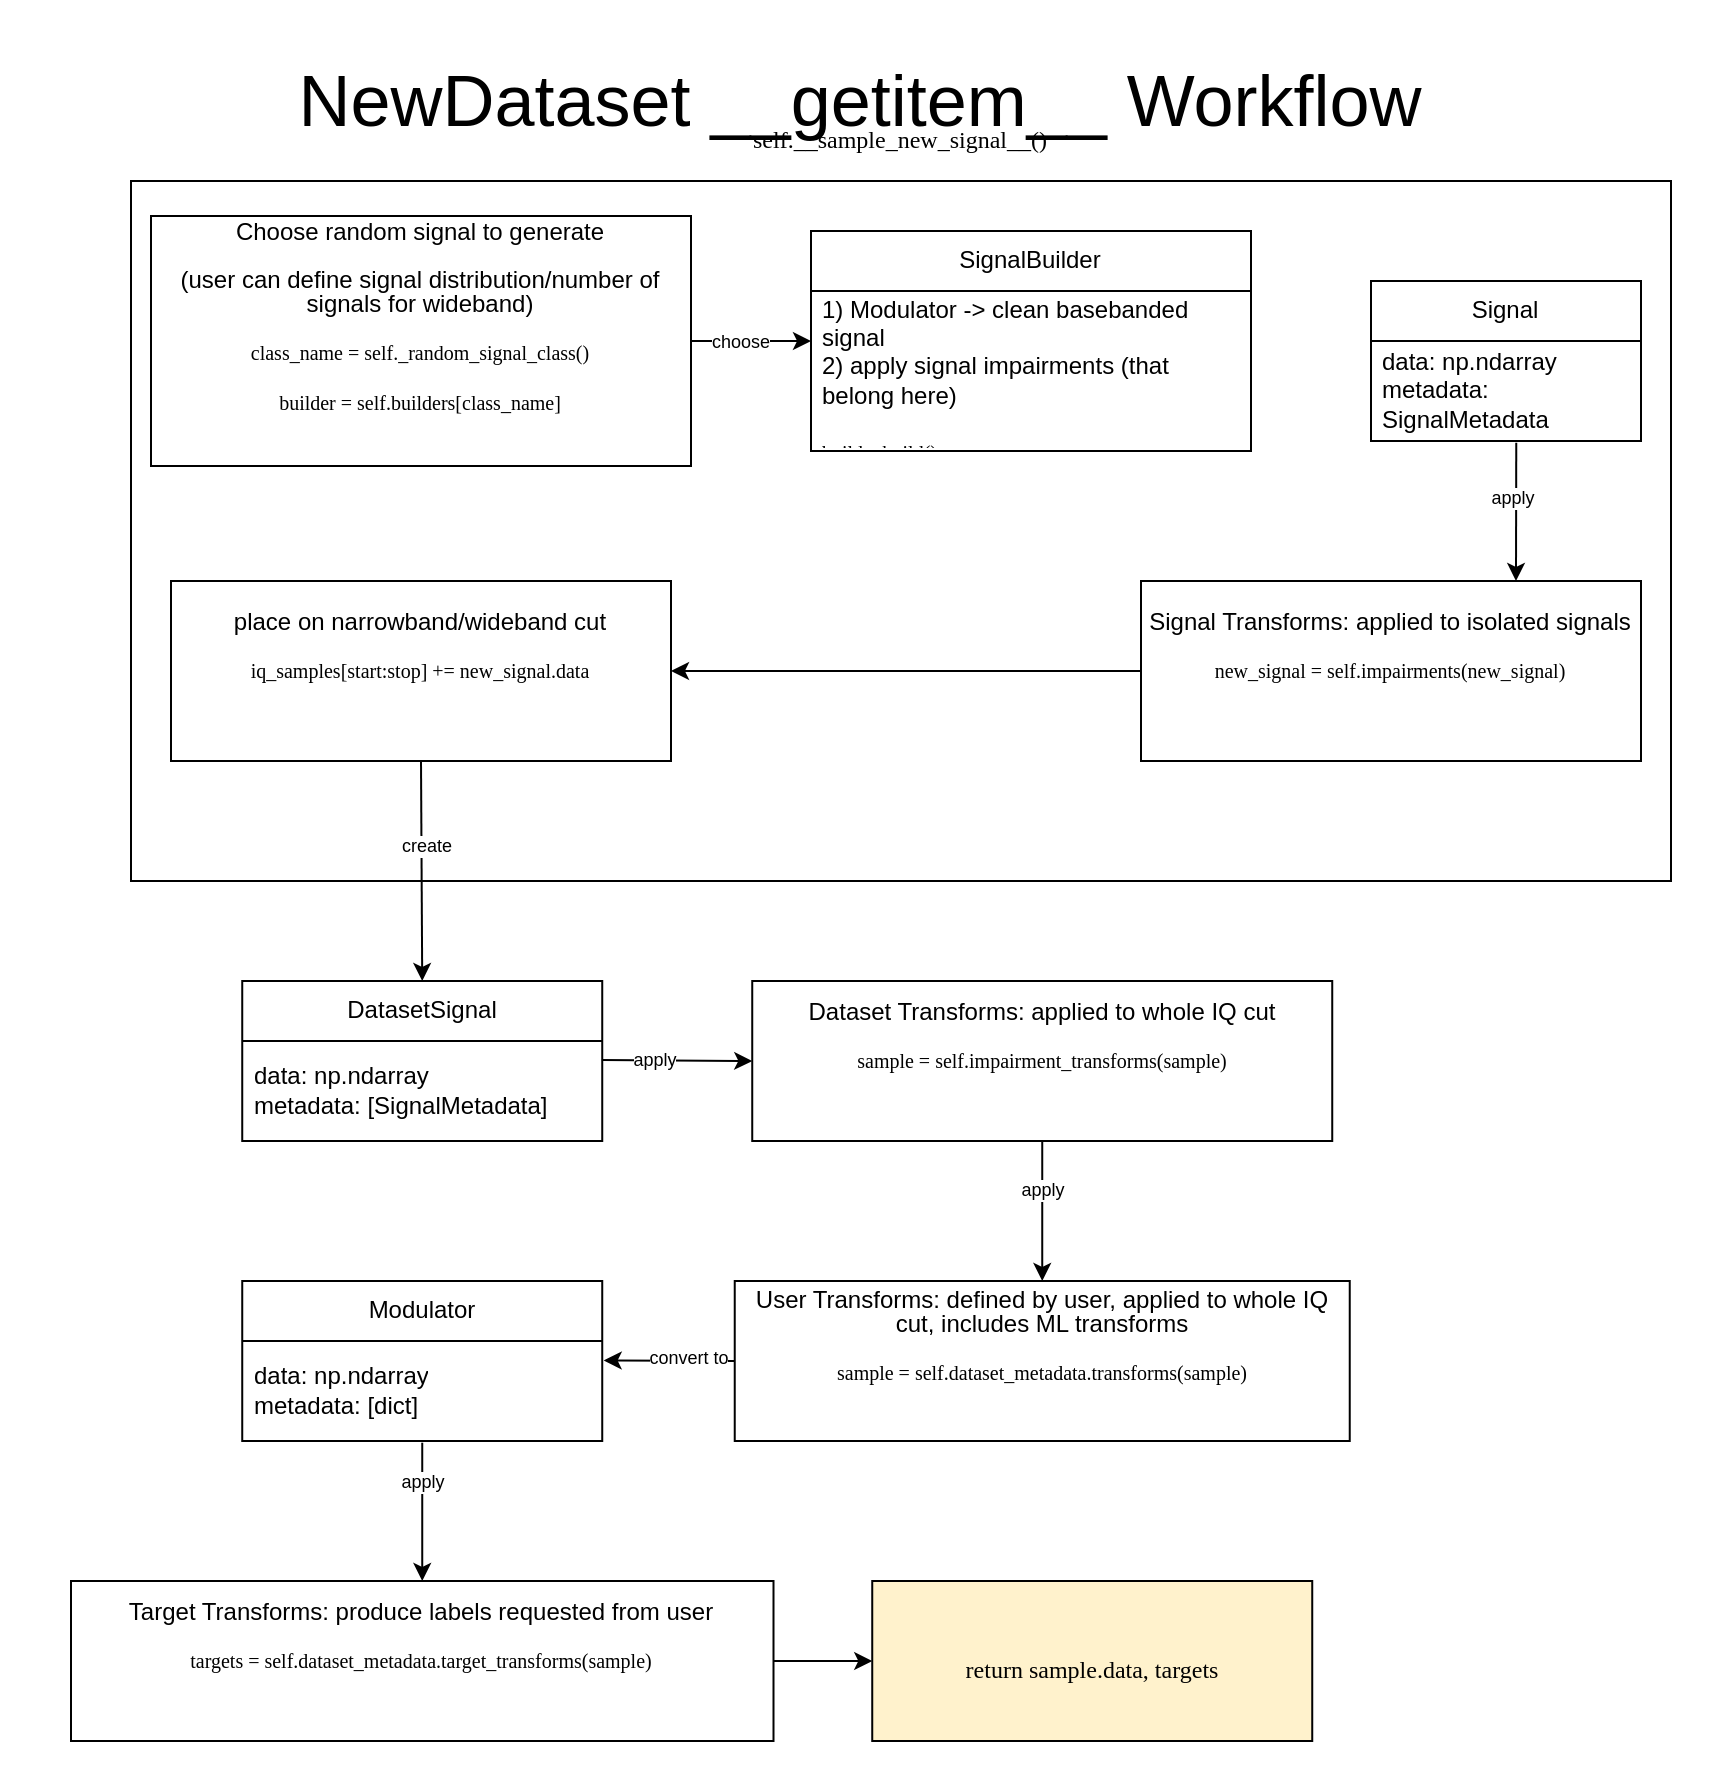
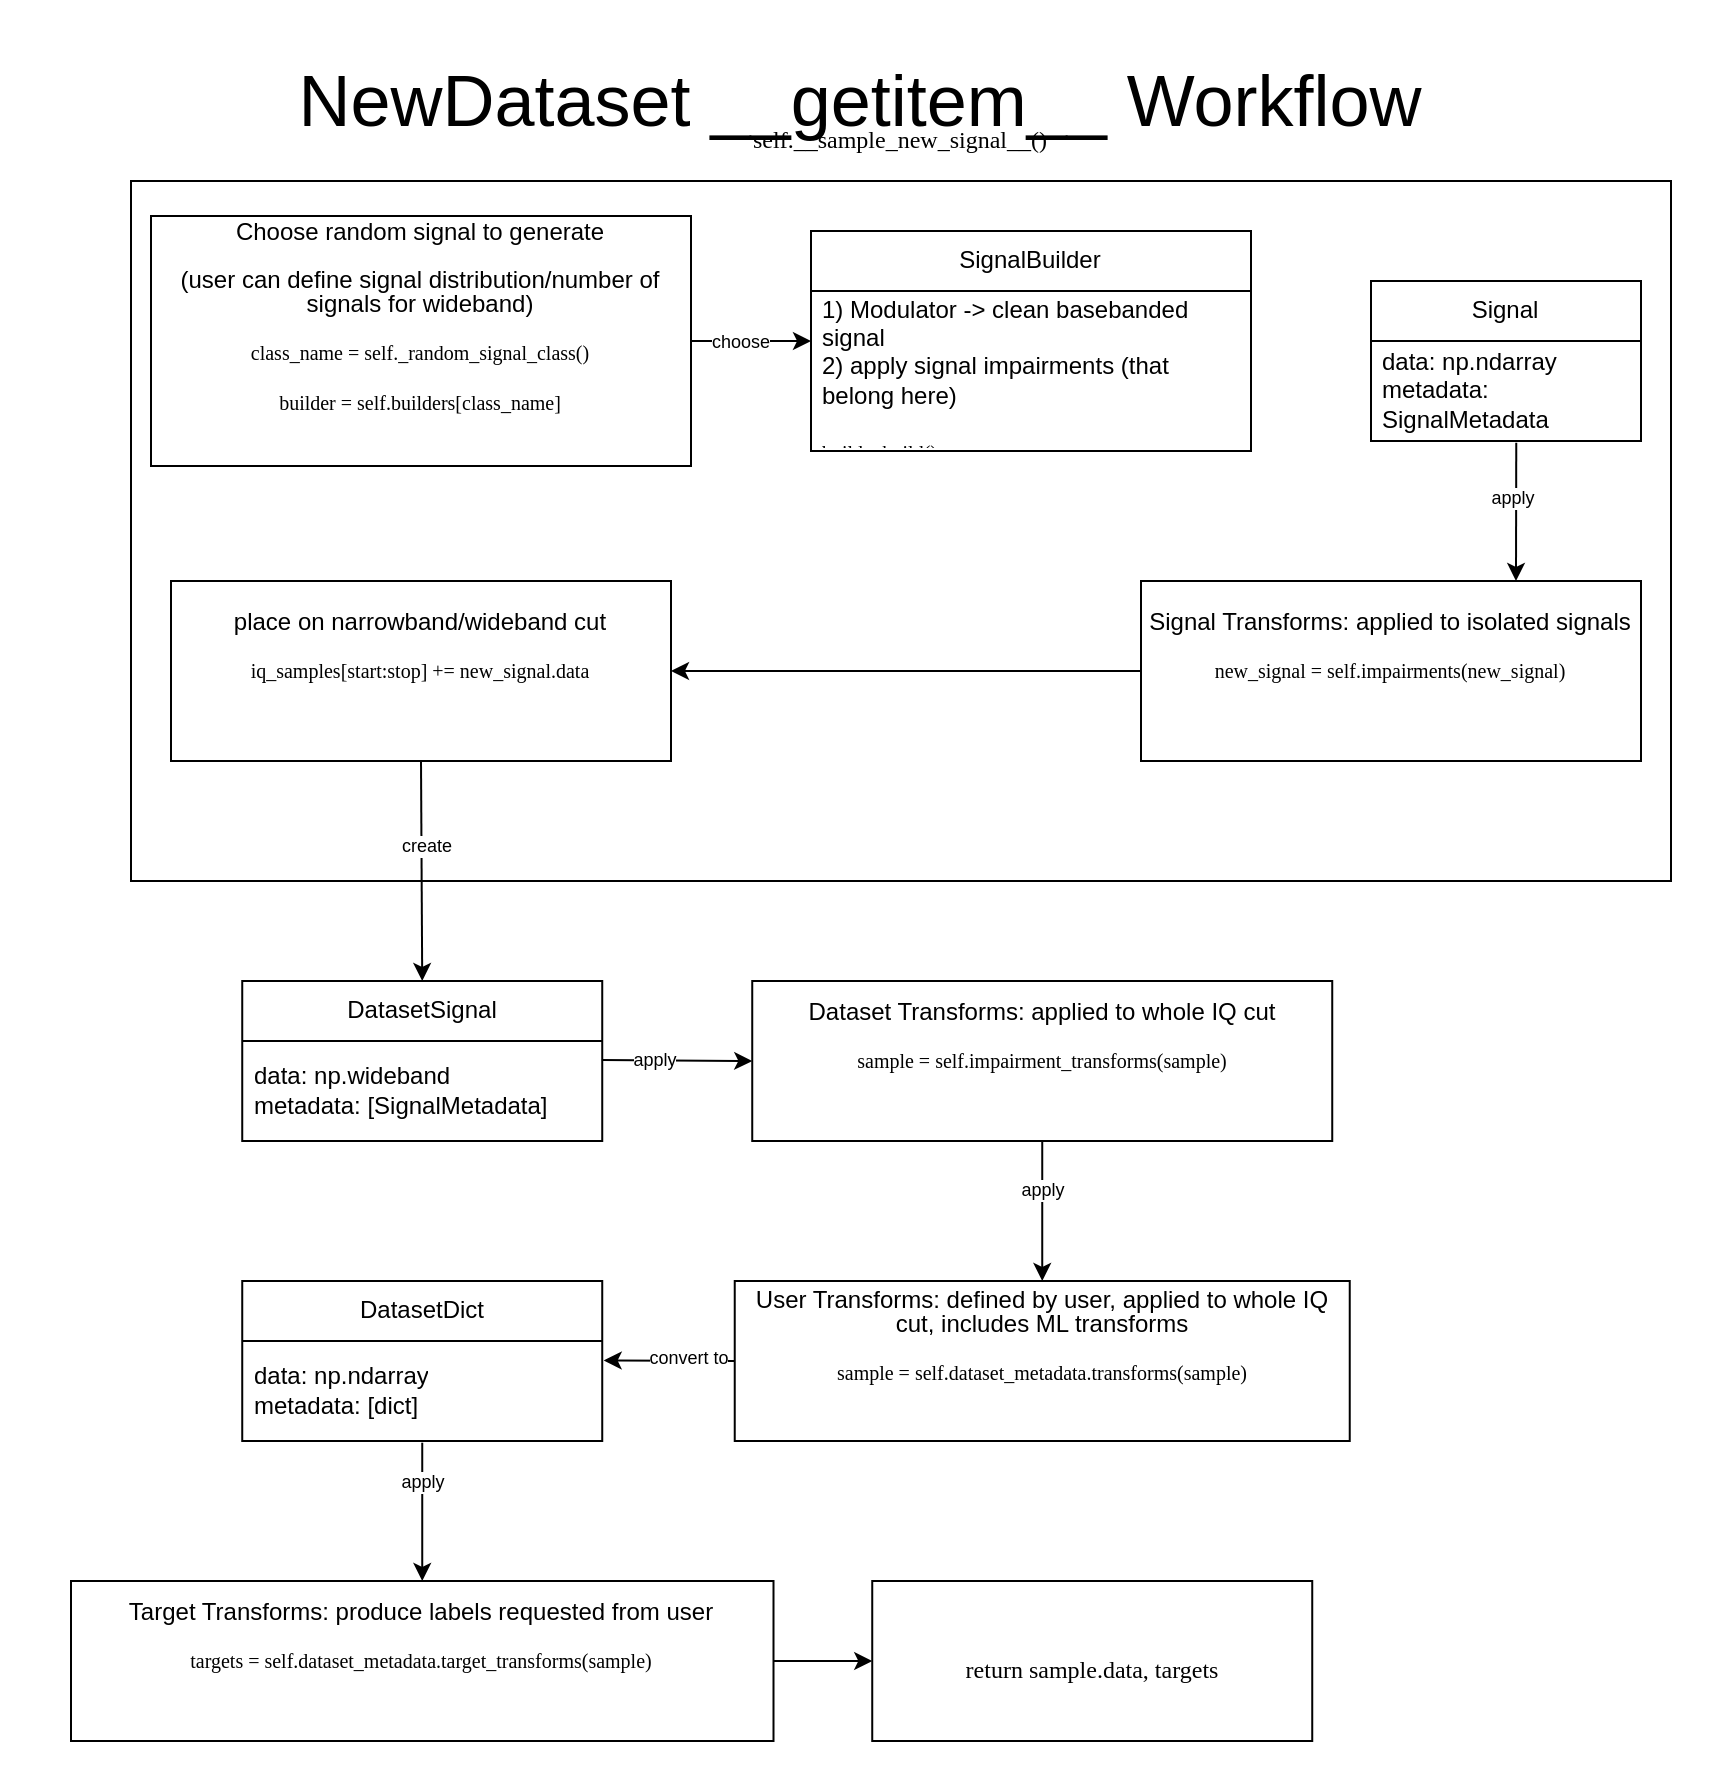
node "data: np.ndarray metadata: [SignalMetadata]": label "data: np.ndarray metadata: [SignalMetadata]" -> "data: np.wideband metadata: [SignalMetadata]"
node "Modulator": label "Modulator" -> "DatasetDict"
node "return sample.data, targets": fillcolor #fff2cc -> #ffffff
